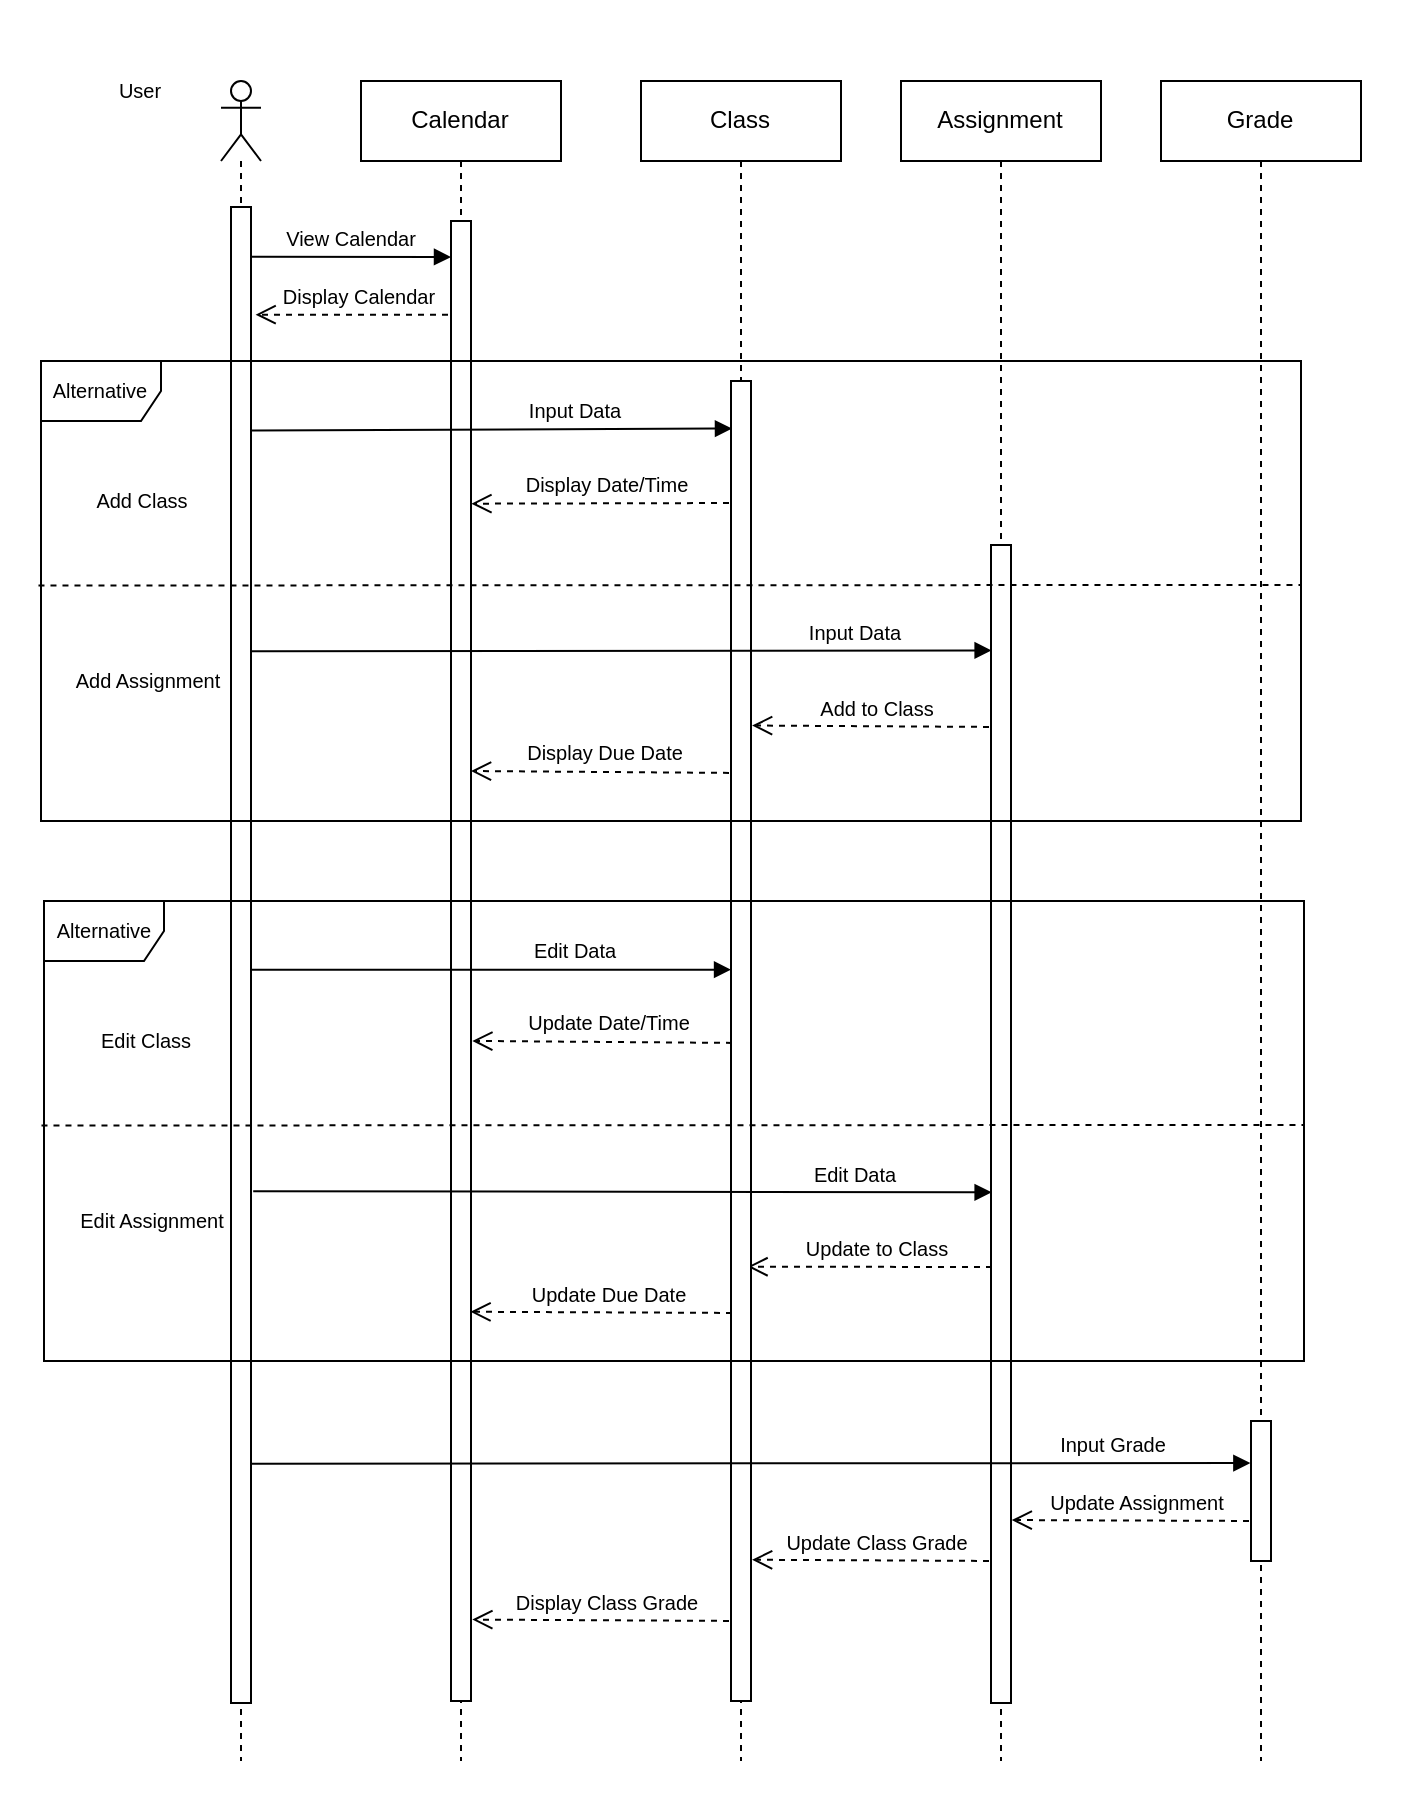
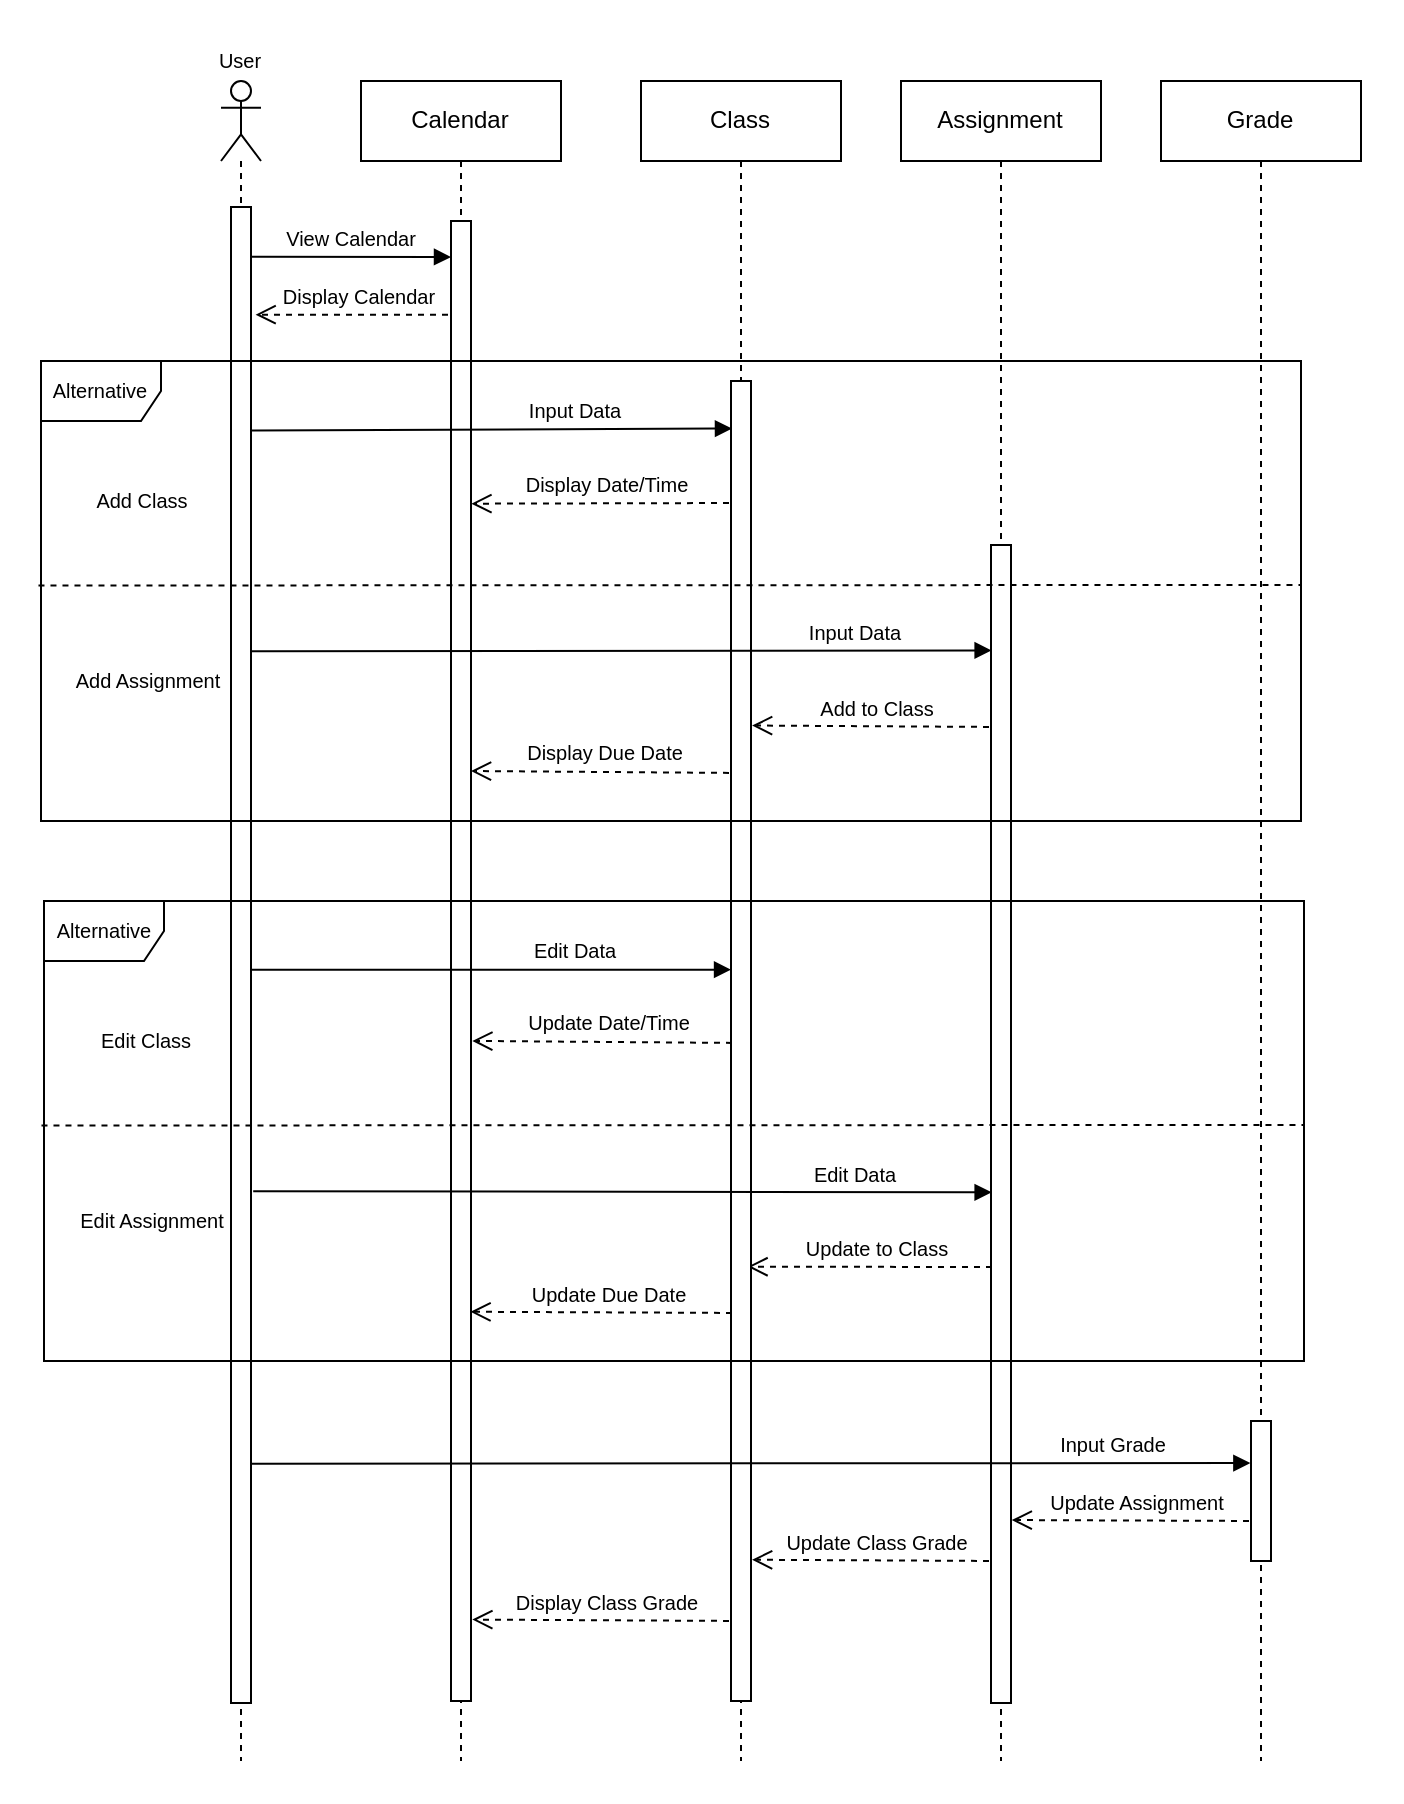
node "User": moved (141, 91) -> (241, 61)
